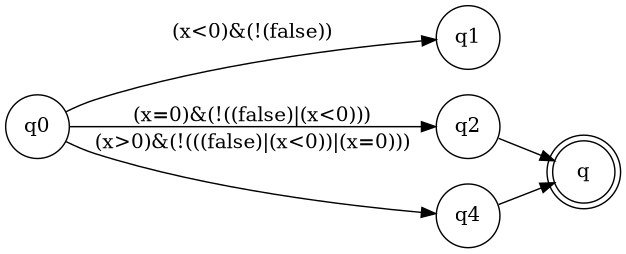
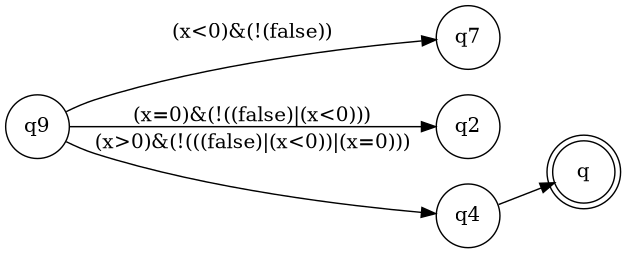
node "q1": label "q1" -> "q7"
node "q0": label "q0" -> "q9"
edge "q2" -> "q": removed
